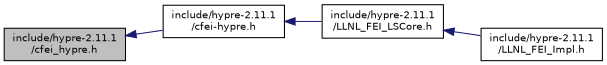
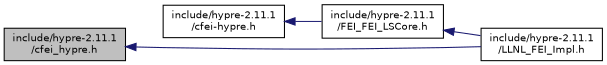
node "include/hypre-2.11.1 /LLNL_FEI_LSCore.h": label "include/hypre-2.11.1 /LLNL_FEI_LSCore.h" -> "include/hypre-2.11.1 /FEI_FEI_LSCore.h"
edge "include/hypre-2.11.1 /cfei-hypre.h" -> "include/hypre-2.11.1 /cfei_hypre.h": now "include/hypre-2.11.1 /LLNL_FEI_Impl.h" -> "include/hypre-2.11.1 /cfei_hypre.h"
